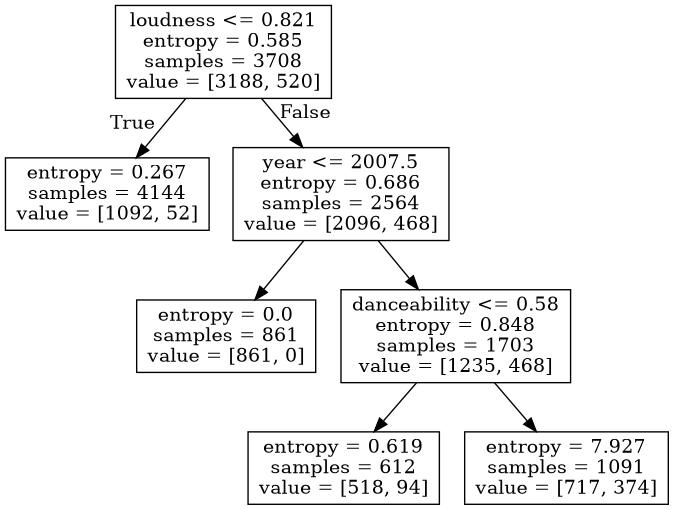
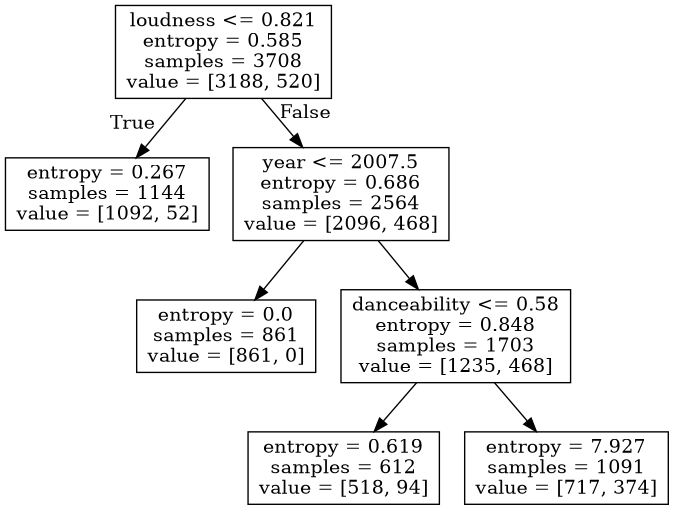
node "entropy = 0.267 samples = 4144 value = [1092, 52]": label "entropy = 0.267 samples = 4144 value = [1092, 52]" -> "entropy = 0.267 samples = 1144 value = [1092, 52]"
